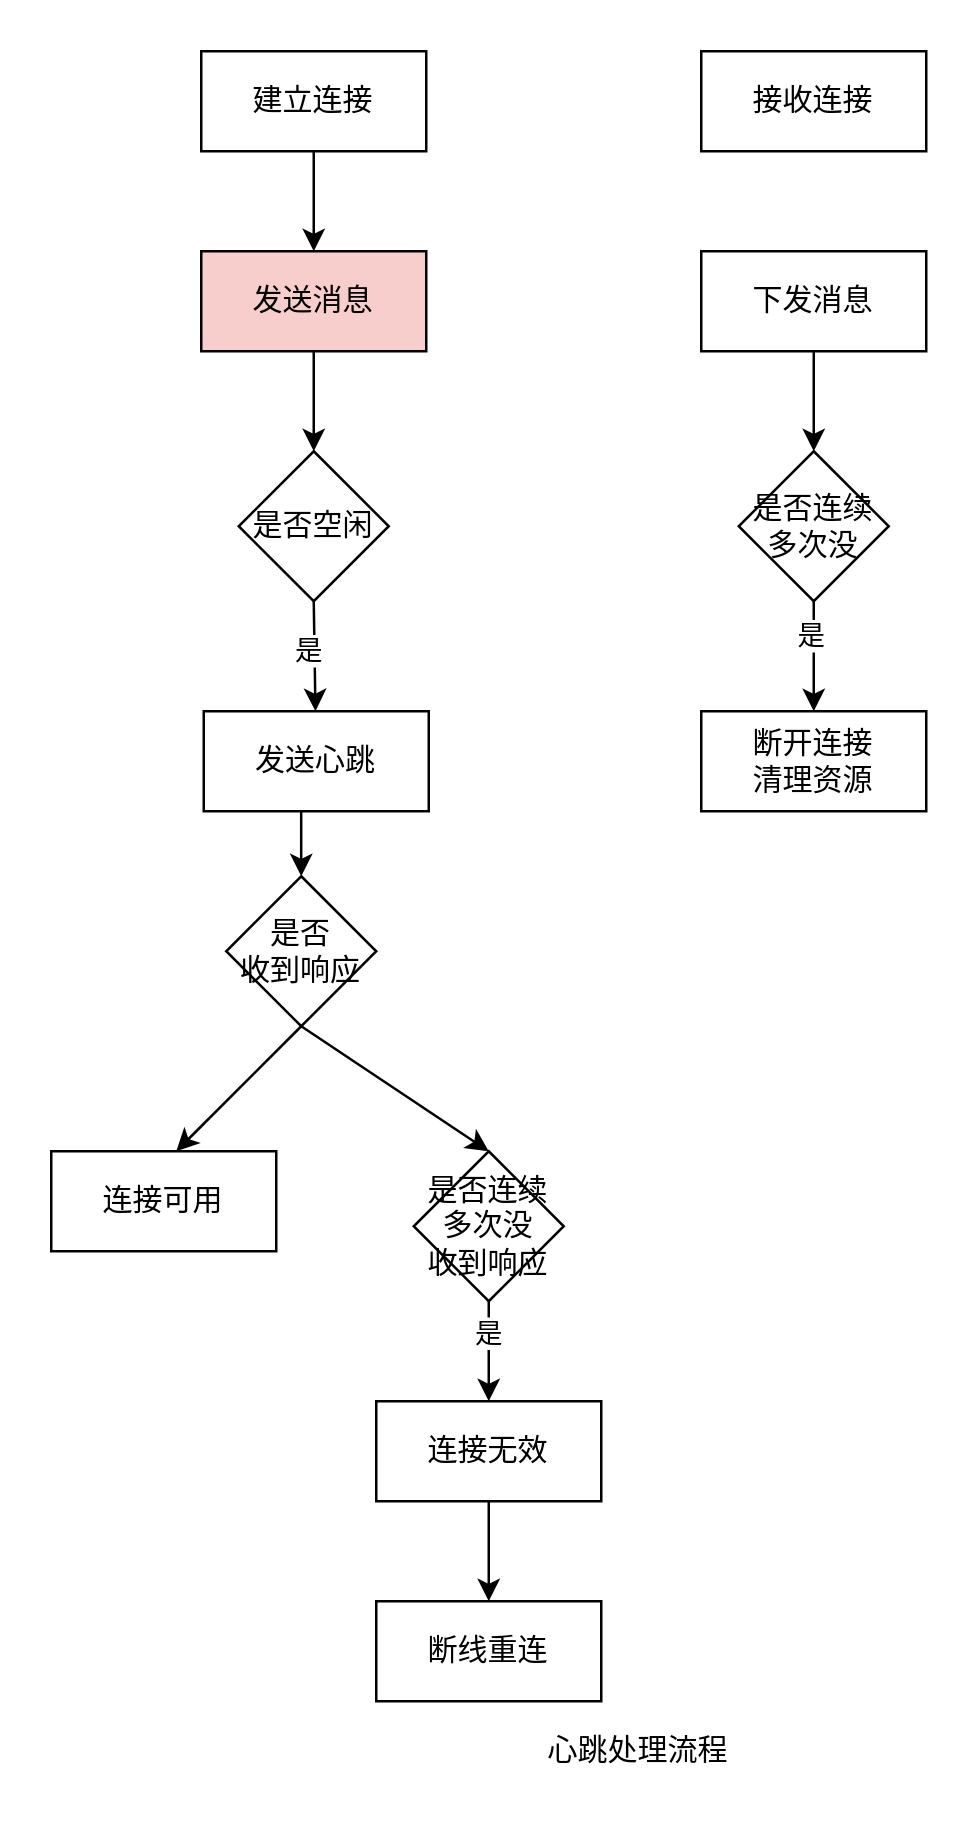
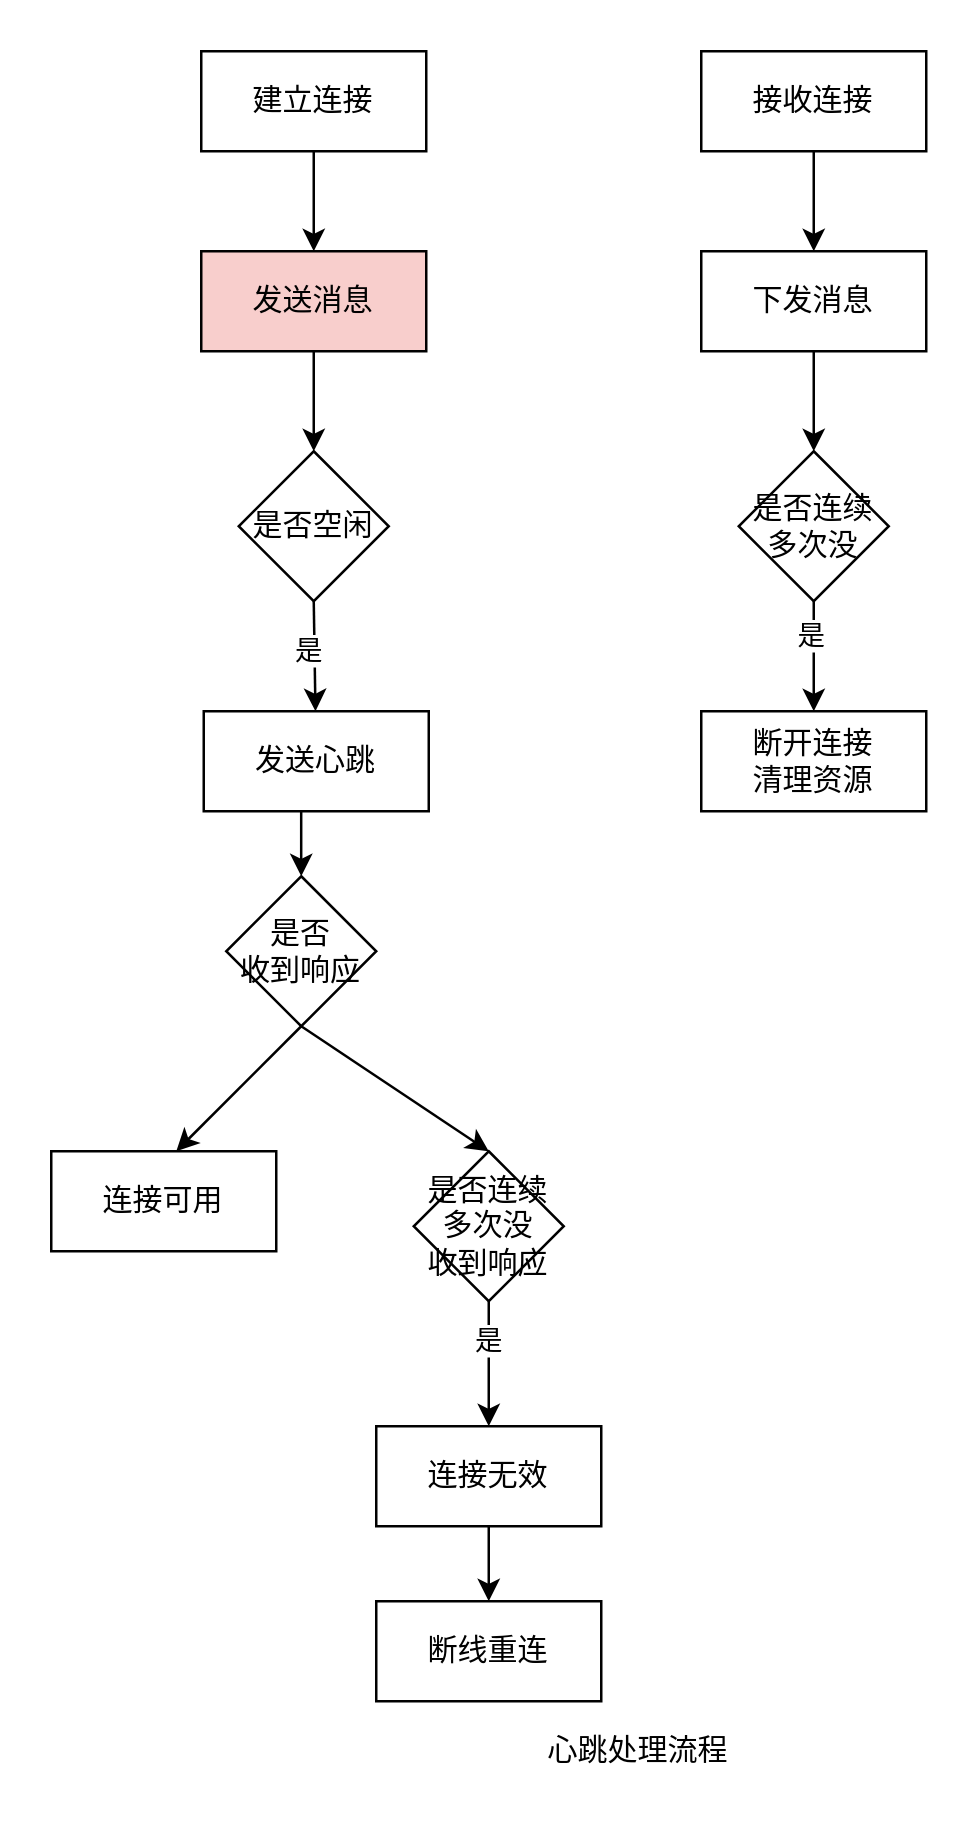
edge "接收连接" -> "下发消息": added
node "连接无效": moved (489, 1451) -> (489, 1476)
